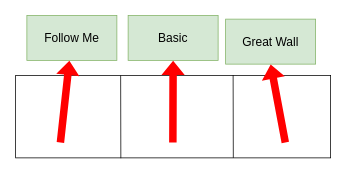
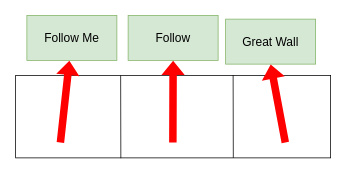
node "Basic": label "Basic" -> "Follow"
